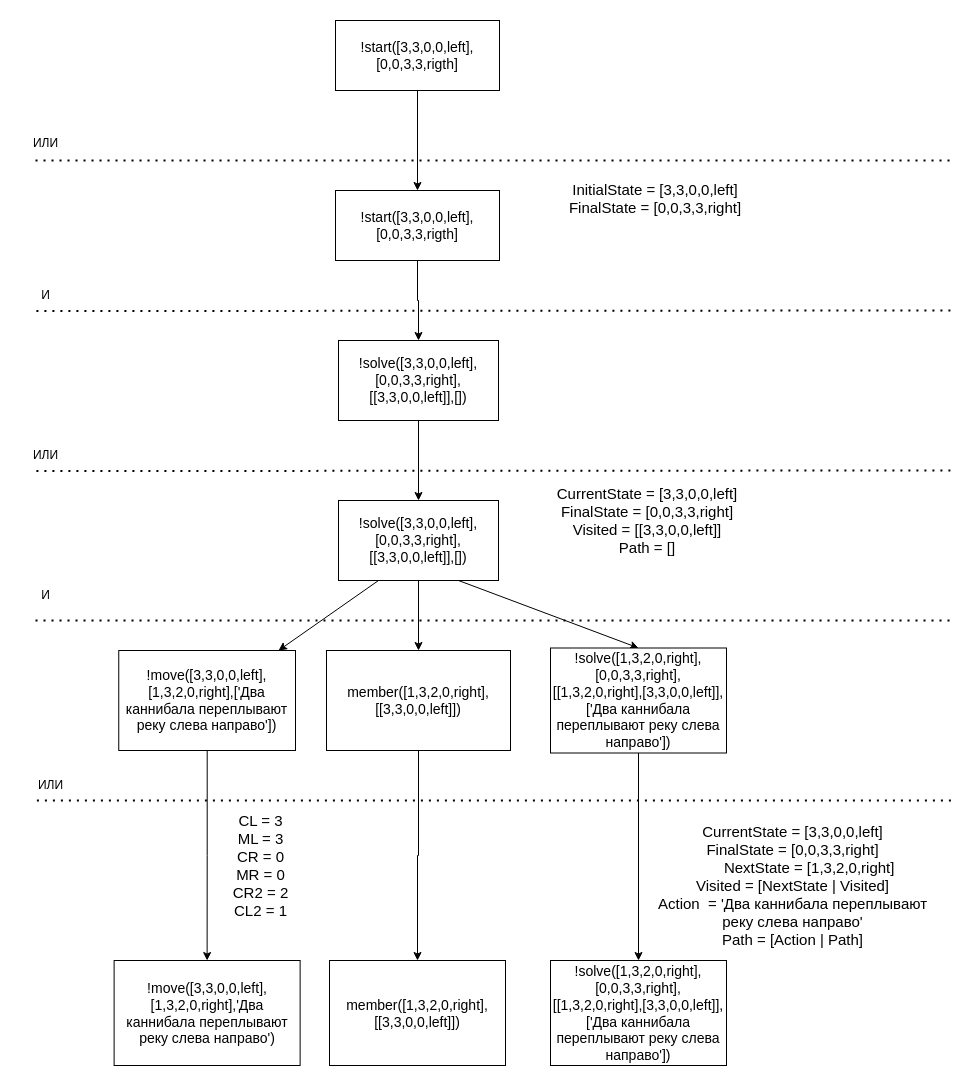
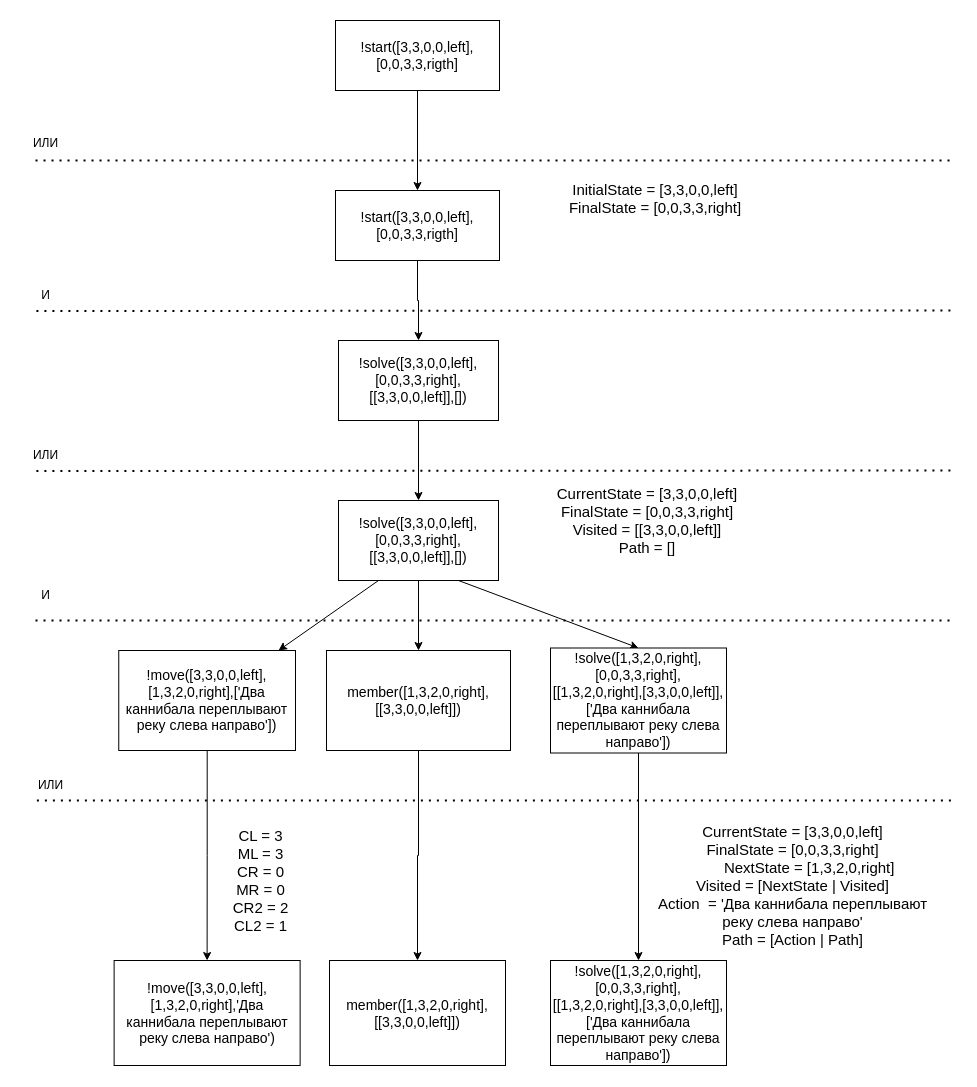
node "CL = 3 ML = 3 CR = 0 MR = 0 CR2 = 2 CL2 = 1": moved (260, 866) -> (260, 881)
